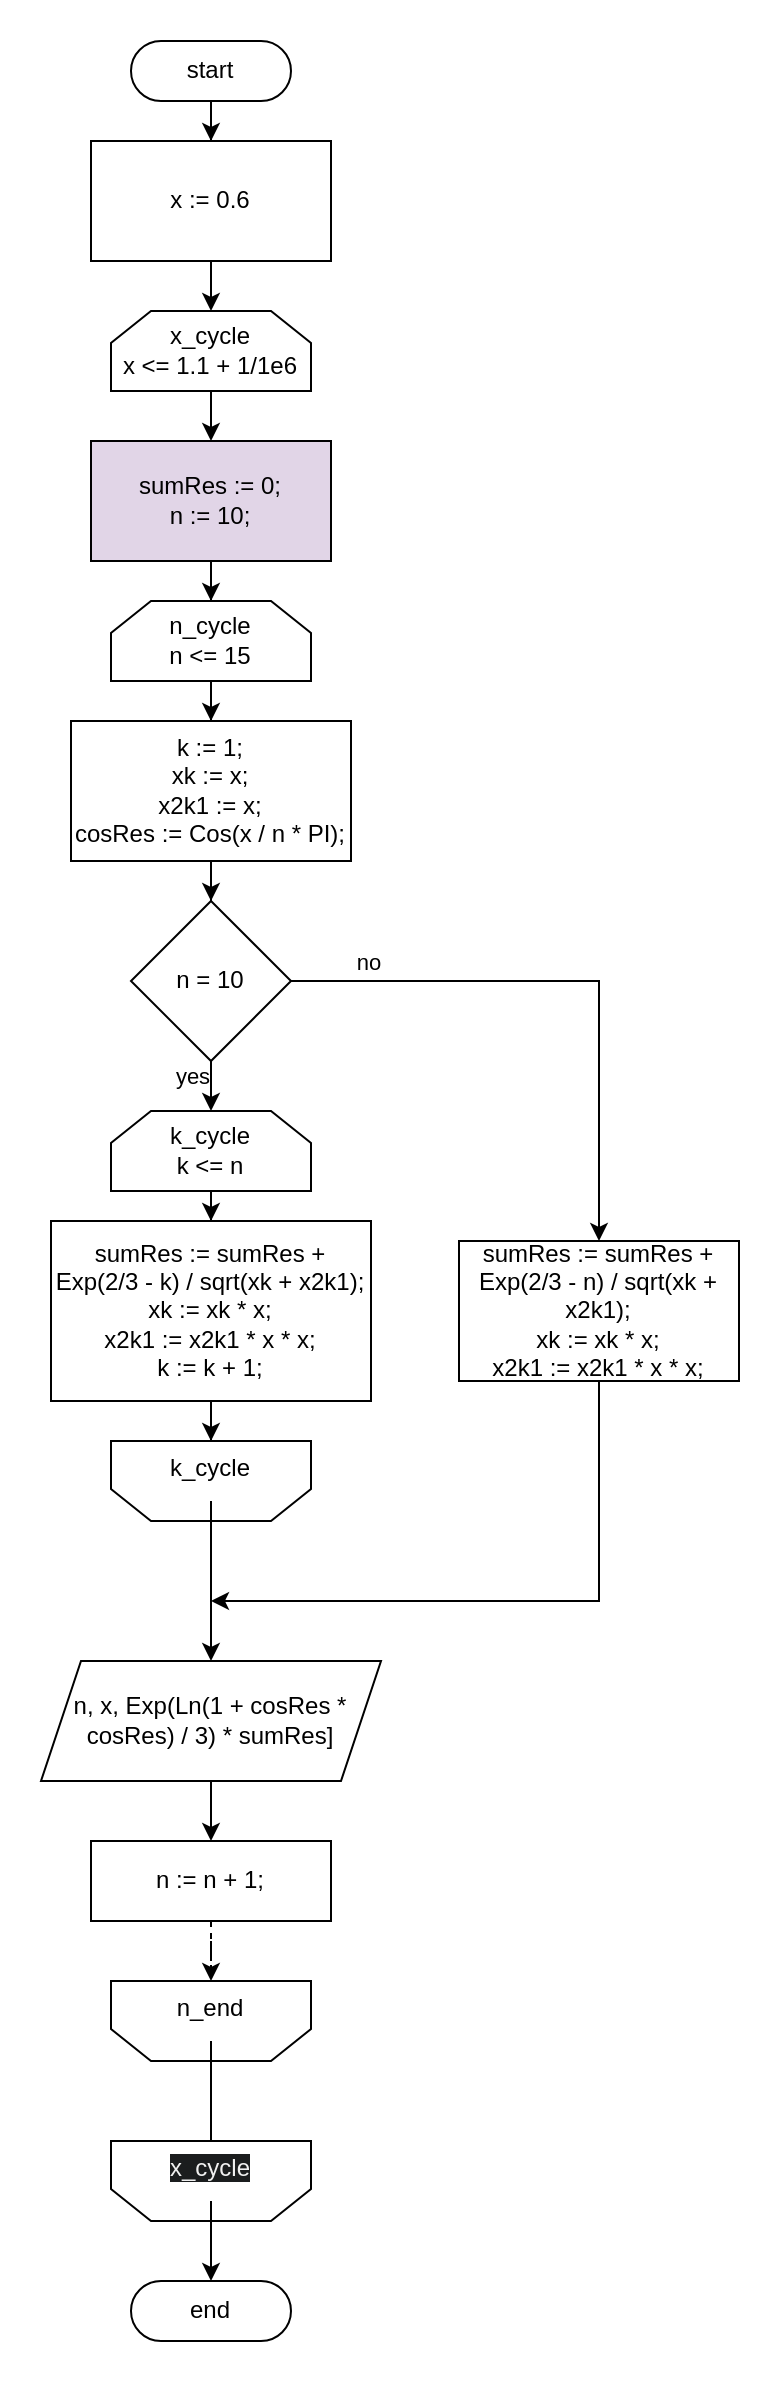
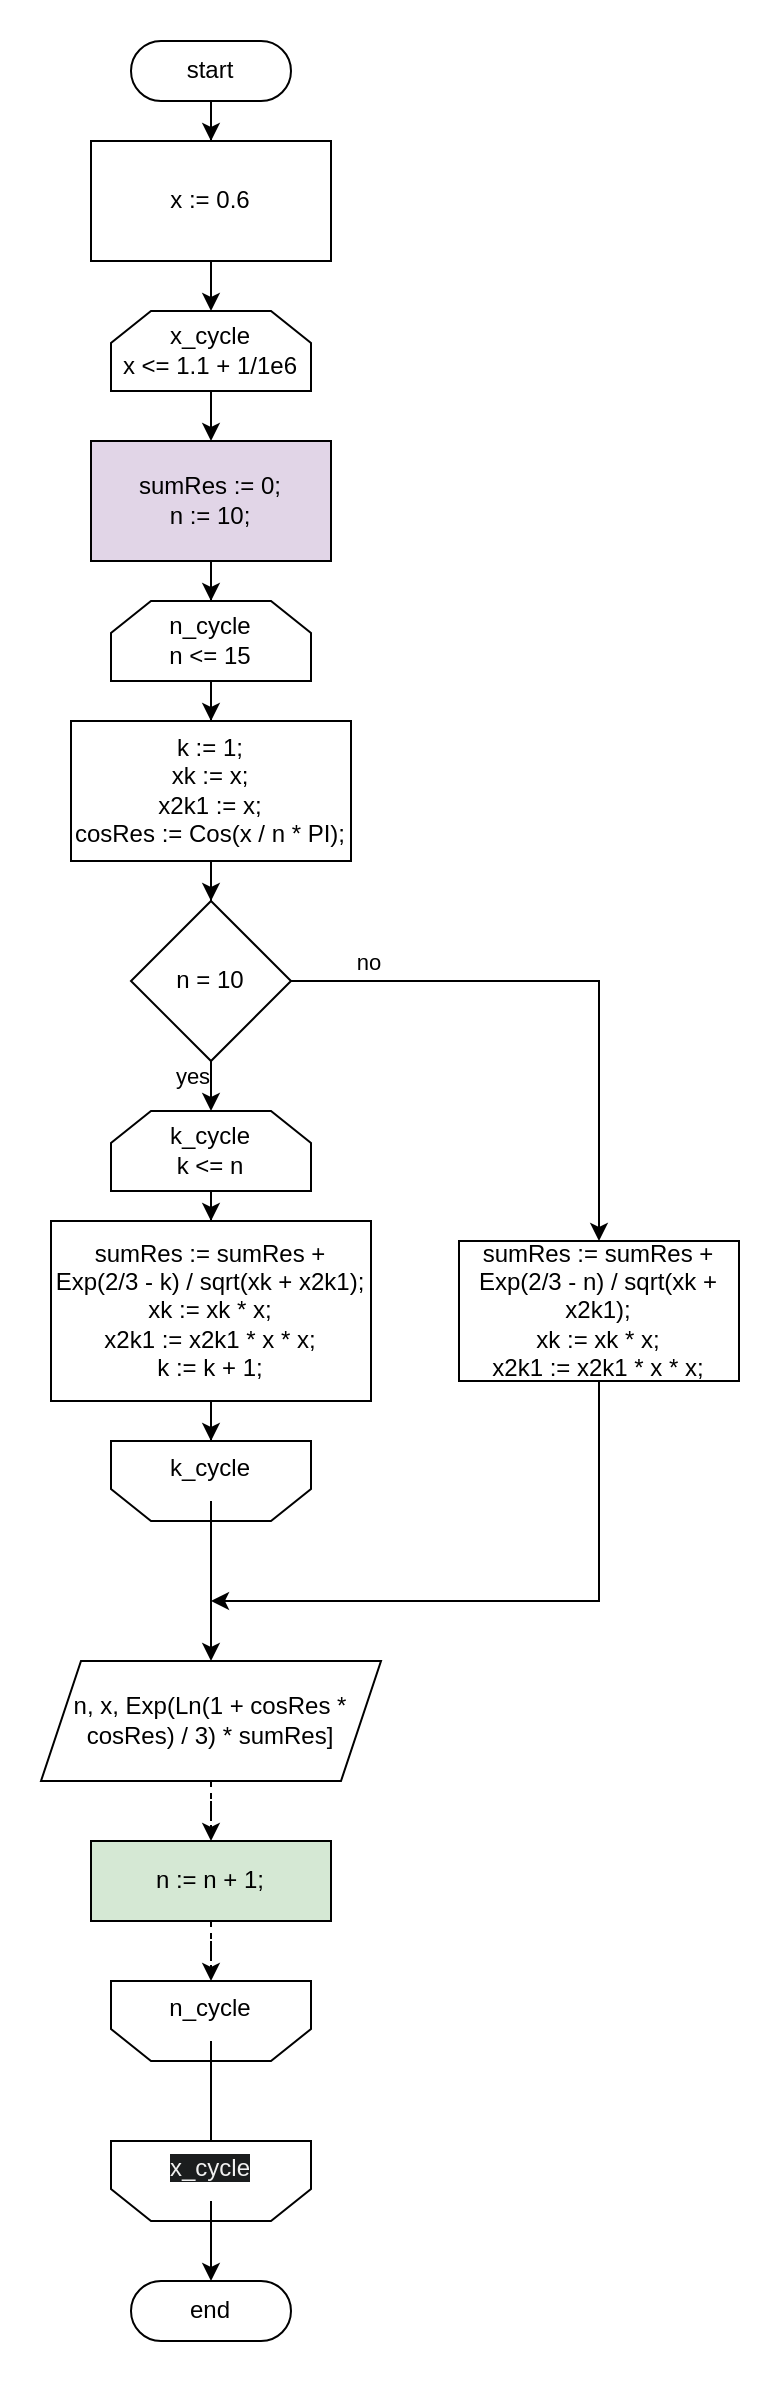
edge "n, x, Exp(Ln(1 + cosRes * cosRes) / 3) * sumRes]" -> "n := n + 1;": style solid -> dashed
node "n := n + 1;": fillcolor #ffffff -> #d5e8d4
node "n_end": label "n_end" -> "n_cycle"
